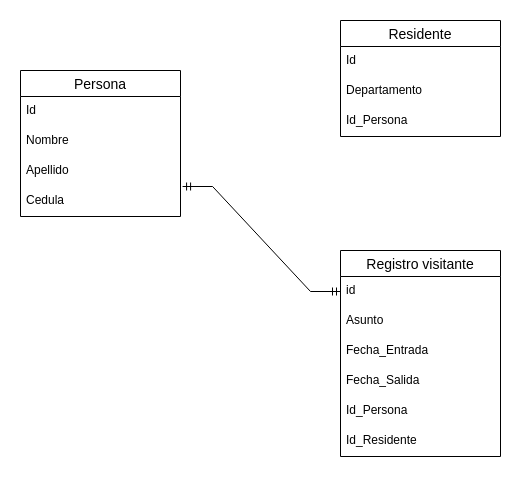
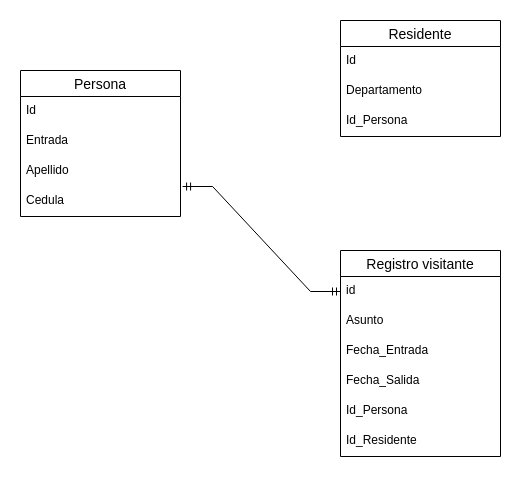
node "Nombre": label "Nombre" -> "Entrada"
